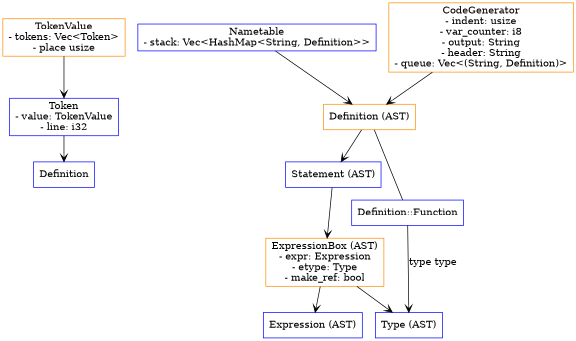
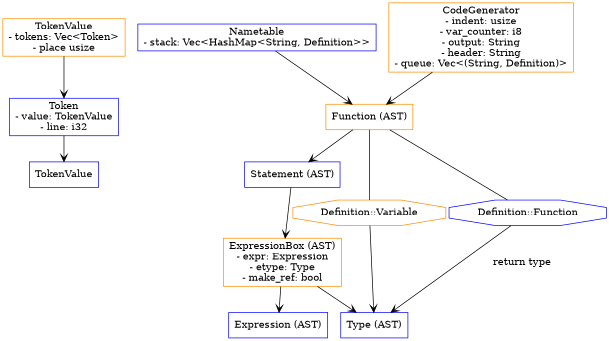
node "Definition (AST)": label "Definition (AST)" -> "Function (AST)"
node "Definition": label "Definition" -> "TokenValue"
node "Definition::Variable": added
node "Definition::Function": shape box -> octagon
edge "Definition::Function" -> "Type (AST)": label "type type" -> "return type"
